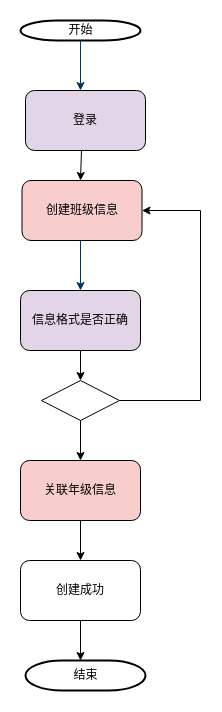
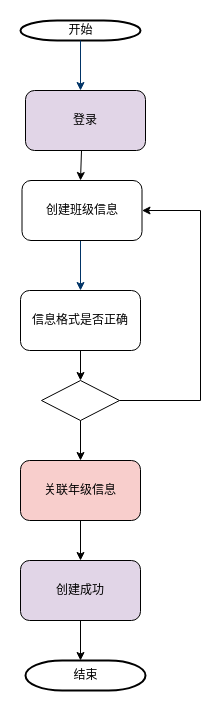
node "创建班级信息": fillcolor #f8cecc -> #ffffff
node "信息格式是否正确": fillcolor #e1d5e7 -> #ffffff
node "创建成功": fillcolor #ffffff -> #e1d5e7
